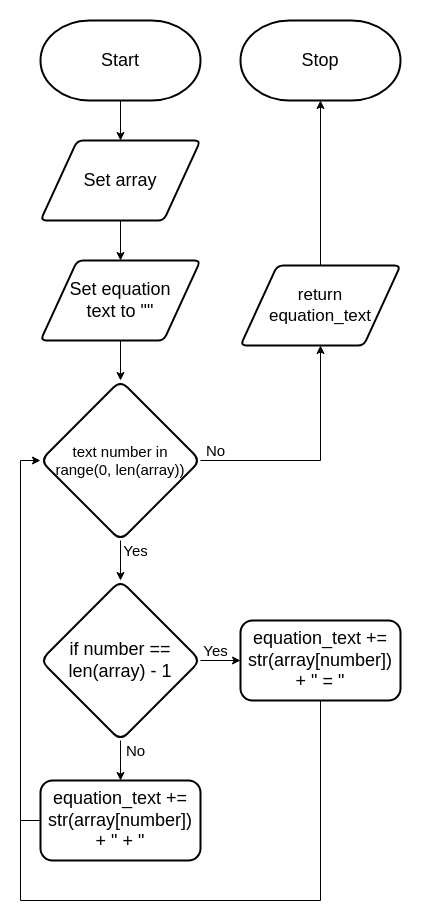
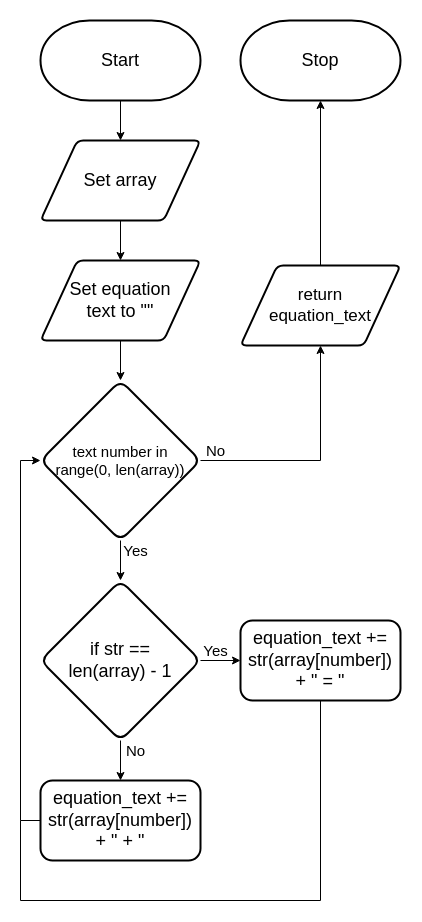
node "if number ==len(array) - 1": label "if number ==len(array) - 1" -> "if str ==len(array) - 1"
